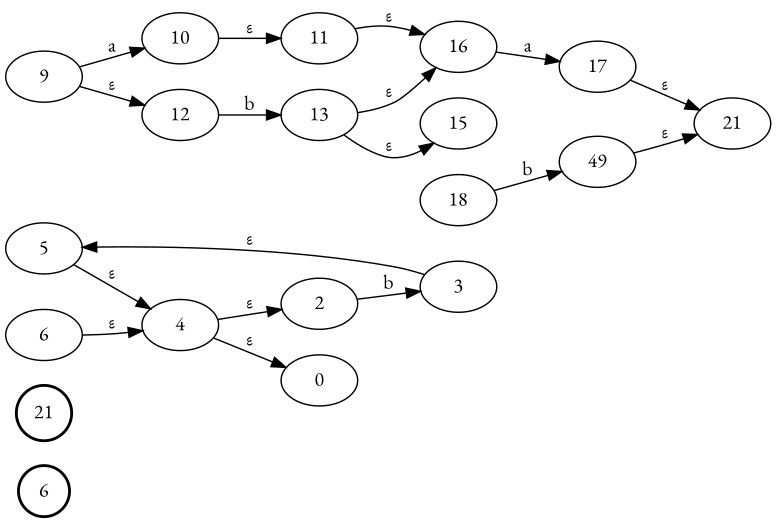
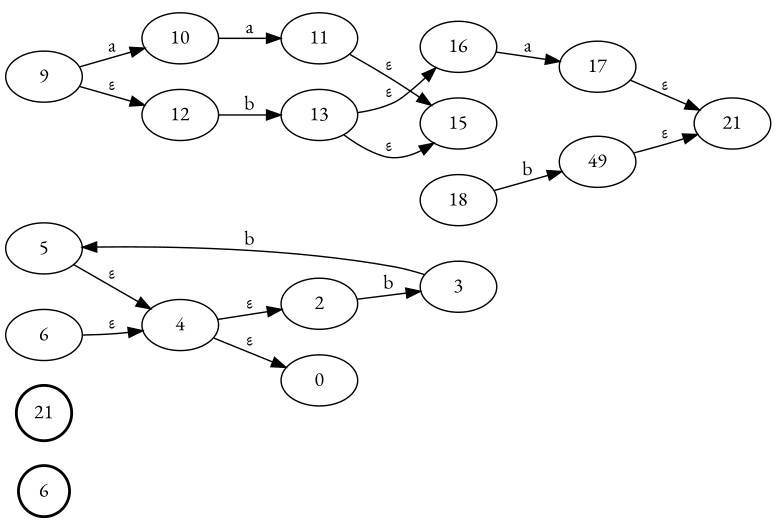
edge "11" -> "16": now "11" -> "15"
edge "10" -> "11": label "ε" -> "a"
edge "3" -> "5": label "ε" -> "b"
